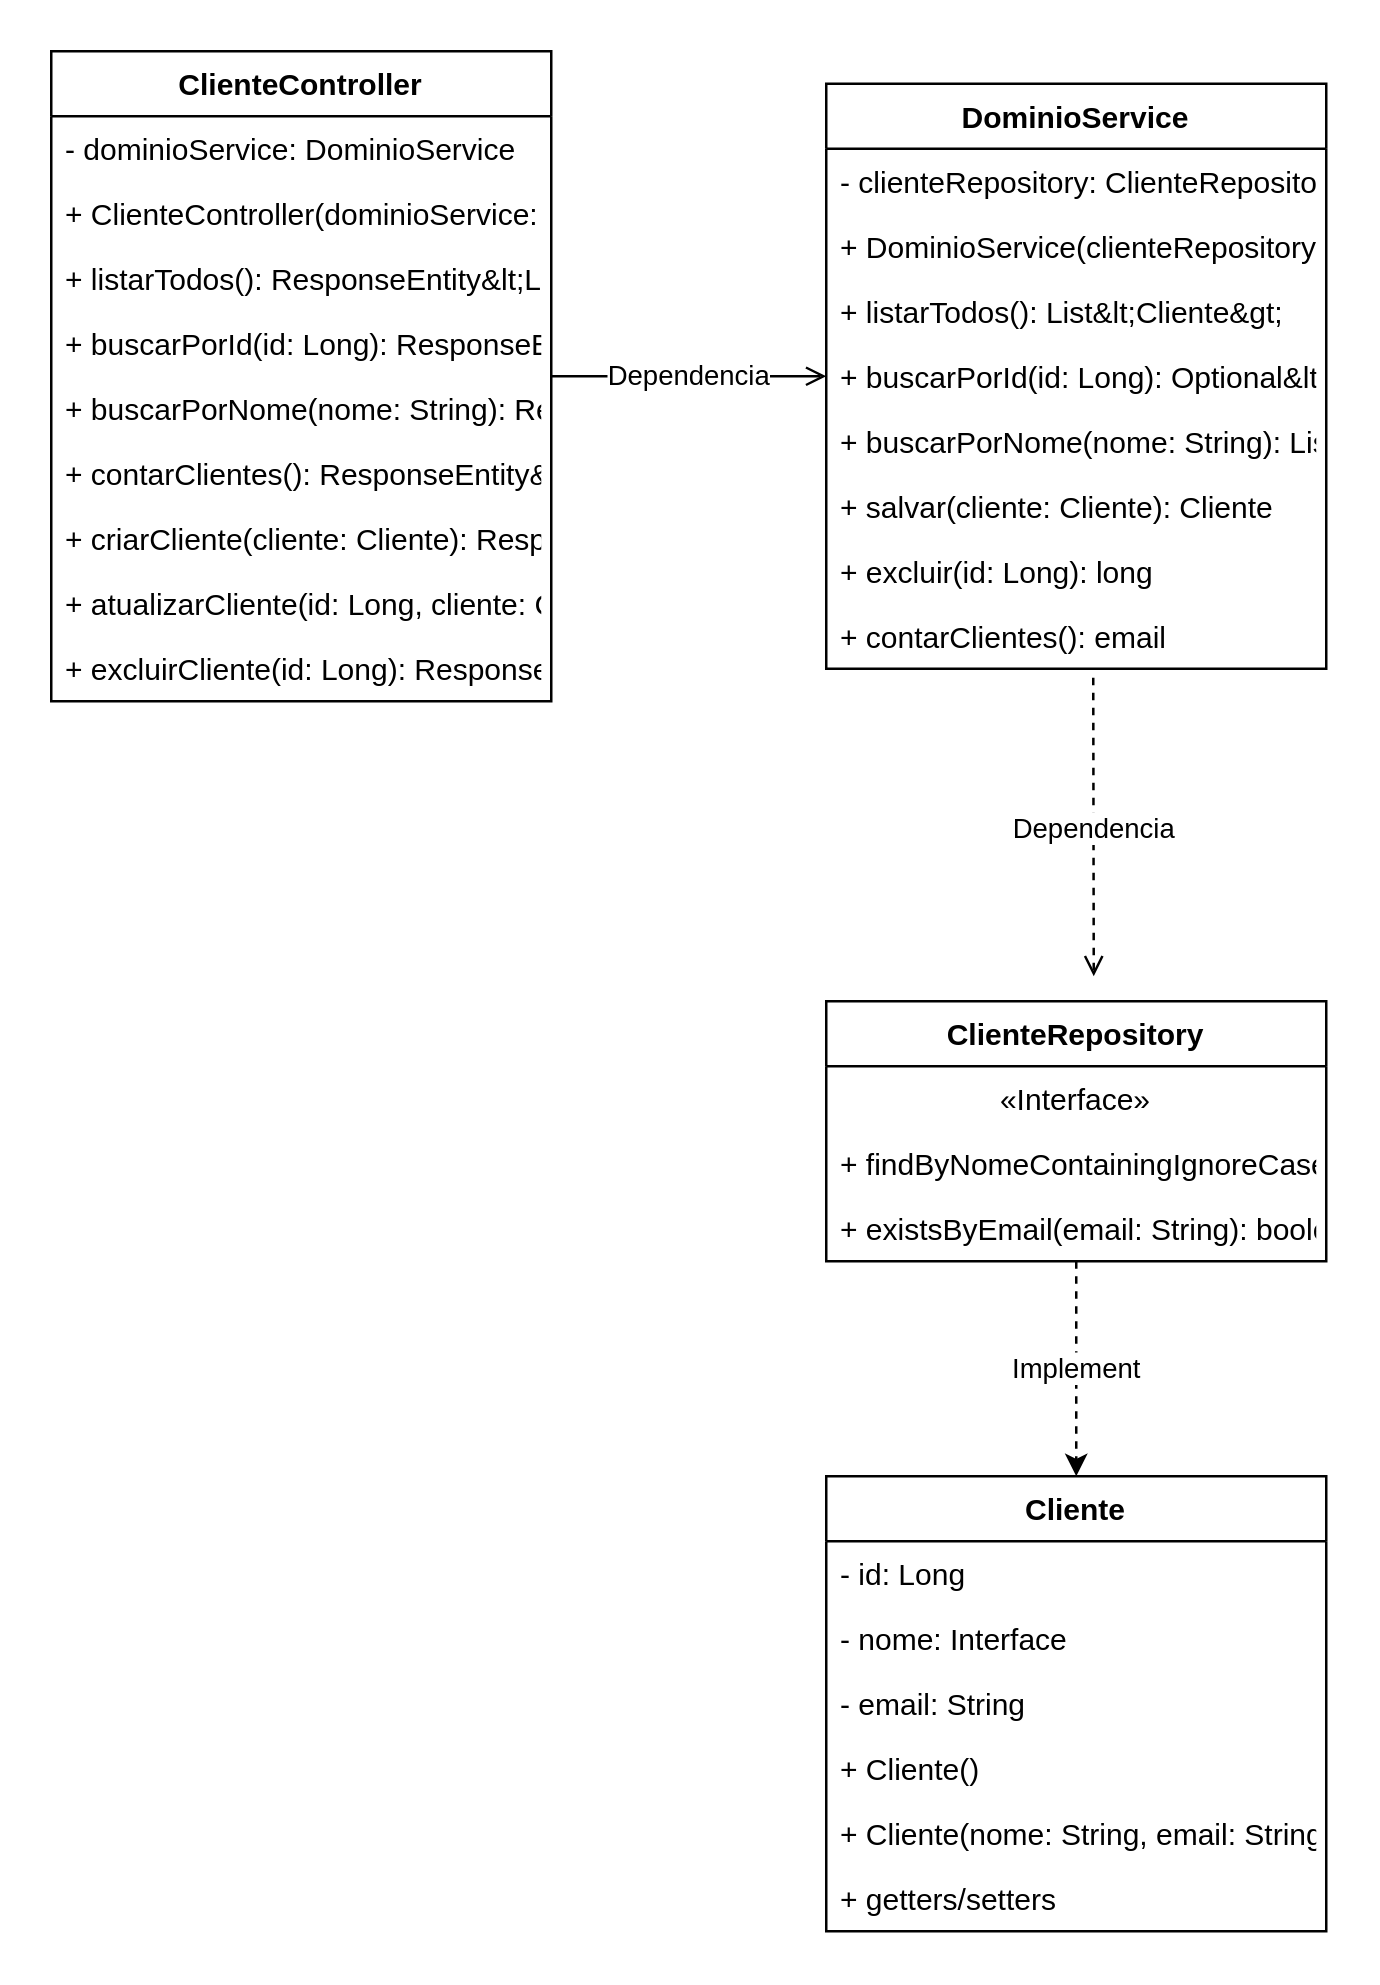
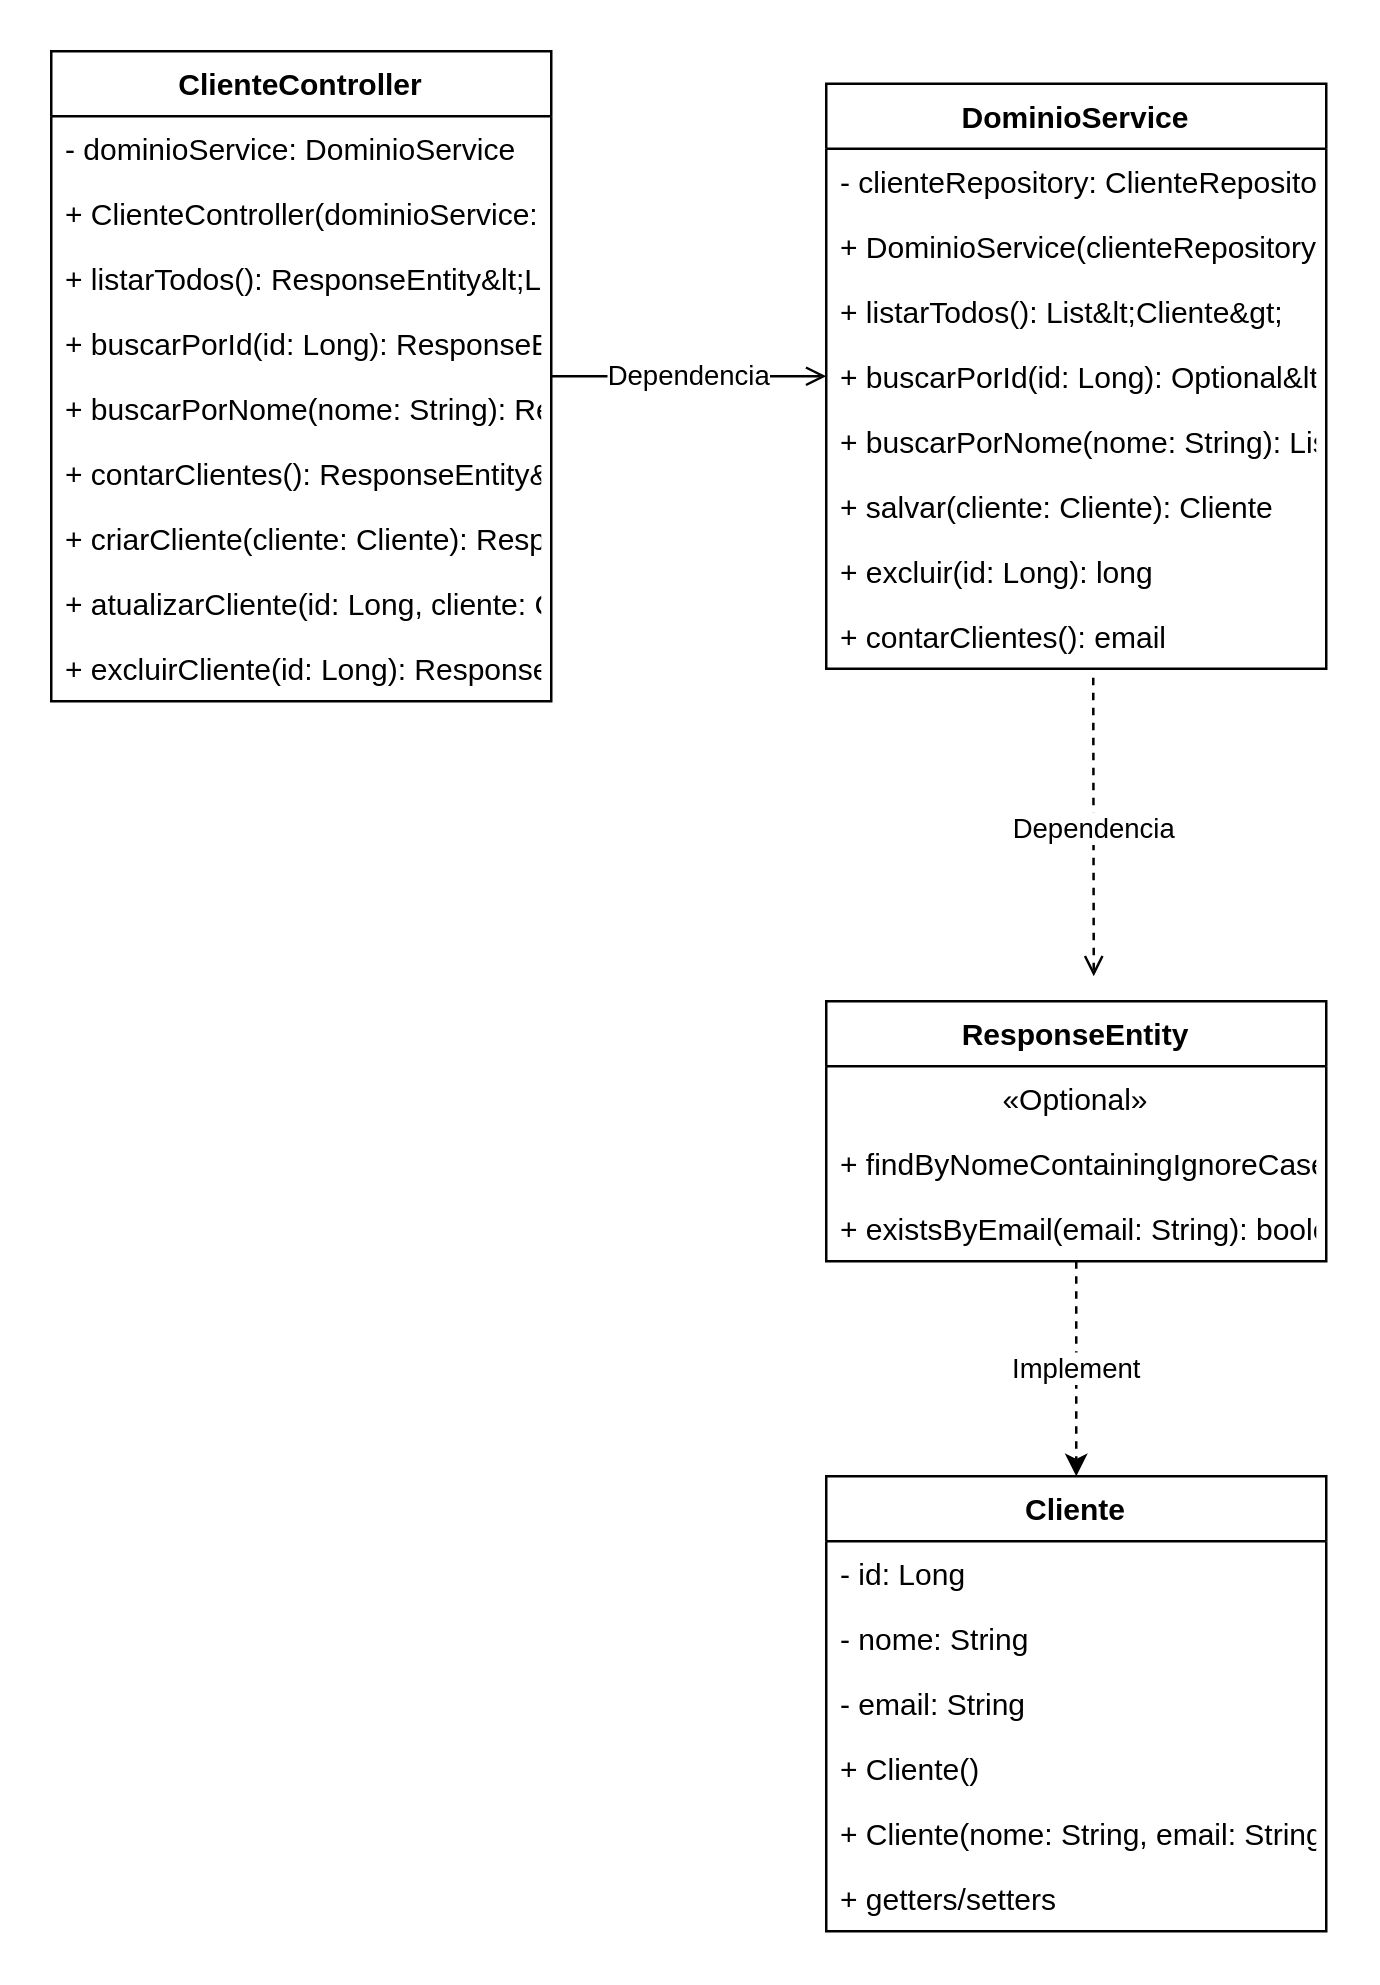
node "ClienteRepository": label "ClienteRepository" -> "ResponseEntity"
node "«Interface»": label "«Interface»" -> "«Optional»"
node "- nome: Interface": label "- nome: Interface" -> "- nome: String"
